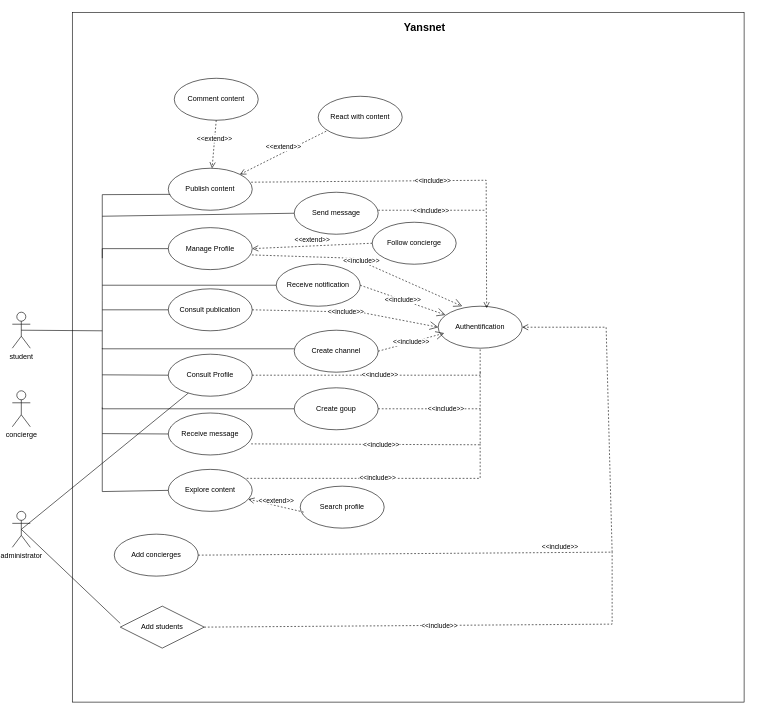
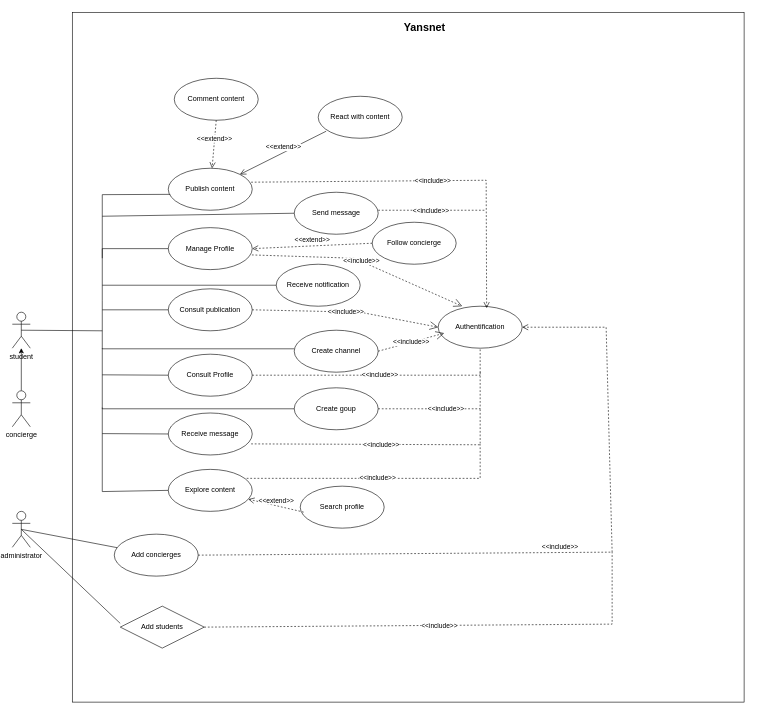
edge "React with content" -> "Publish content": style dashed -> solid
edge "Receive notification" -> "Authentification": removed, label "<<include>>"
edge "concierge" -> "student": added
edge "Consult Profile" -- "administrator": now "Add concierges" -- "administrator"
